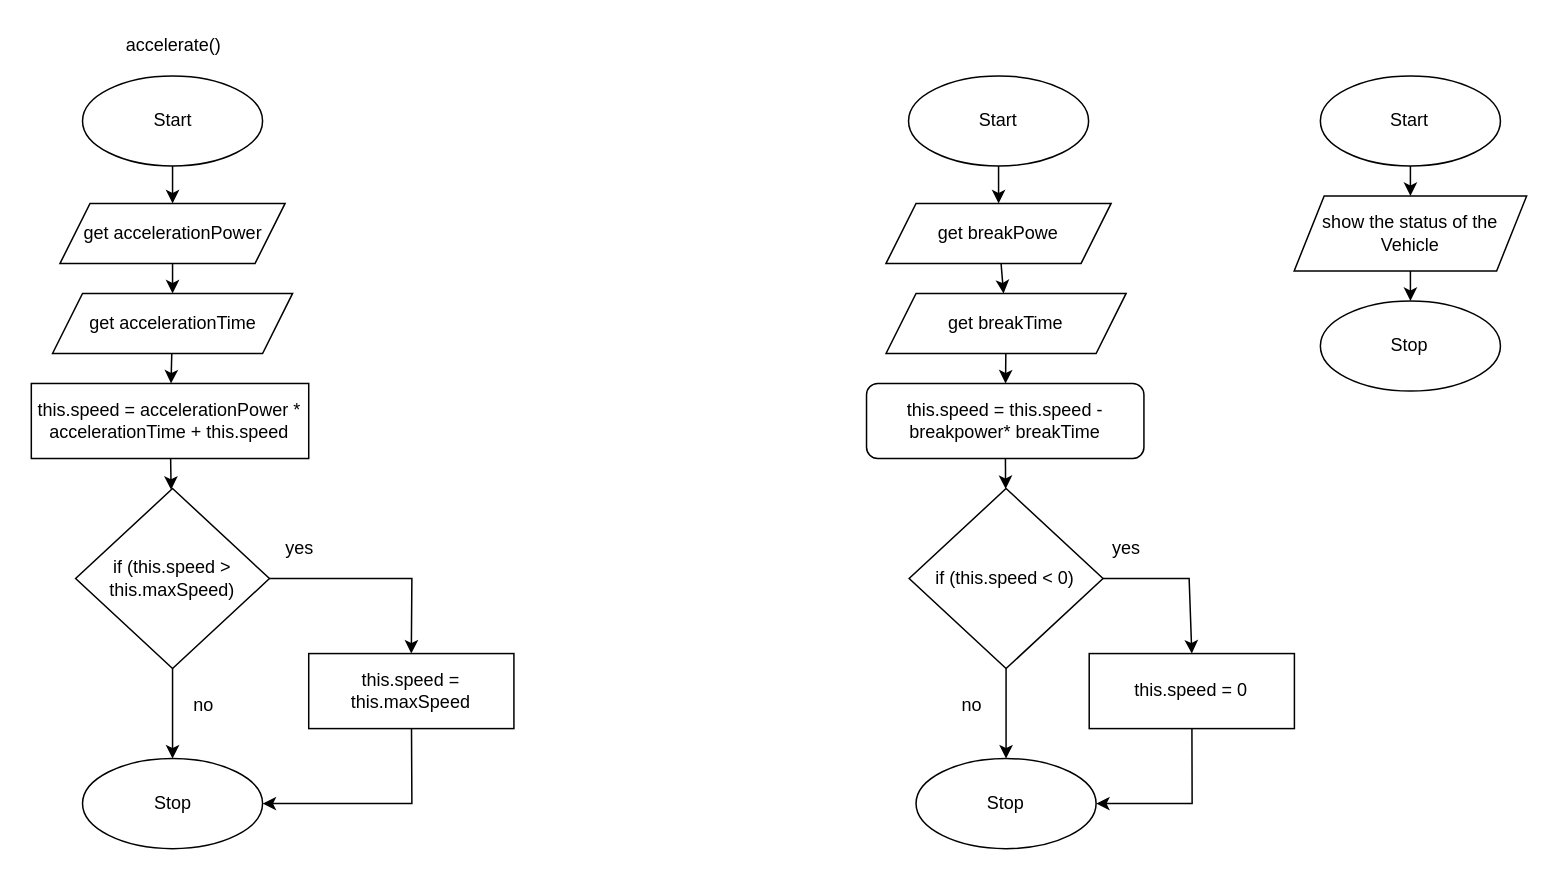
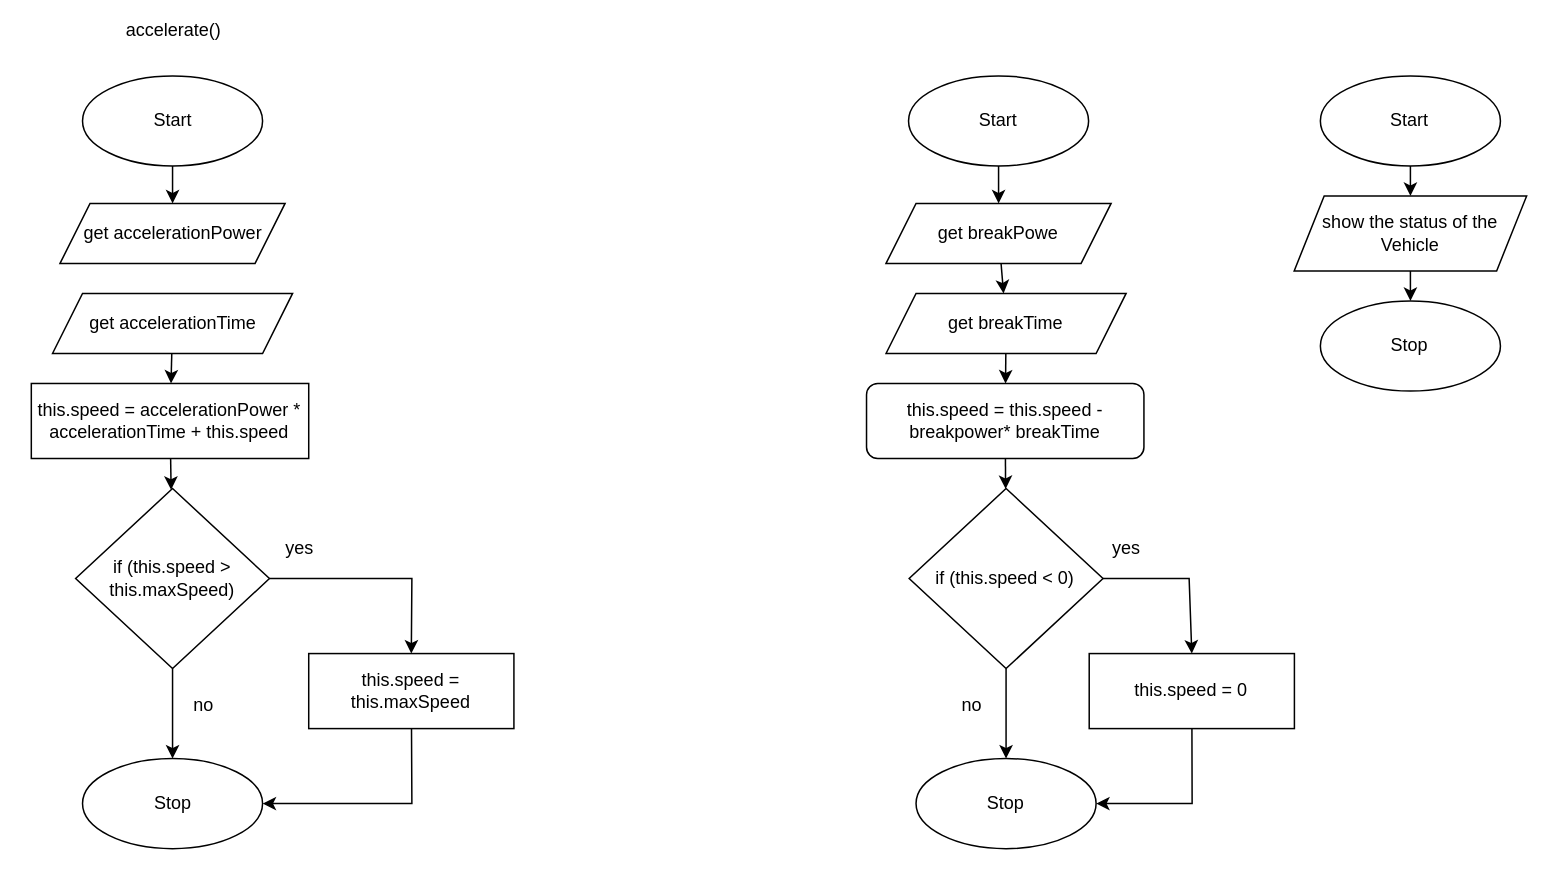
node "accelerate()": moved (173, 46) -> (173, 31)
edge "get accelerationPower" -> "get accelerationTime": removed
